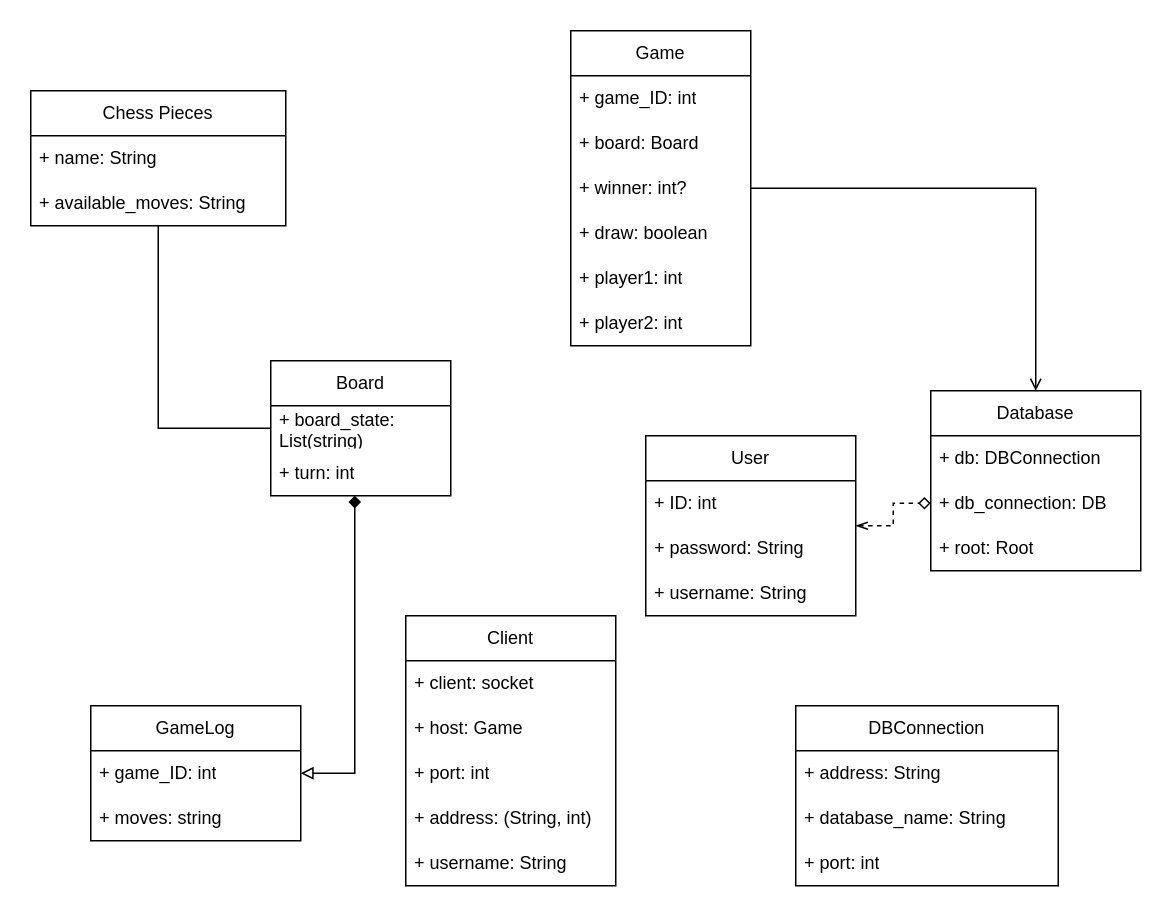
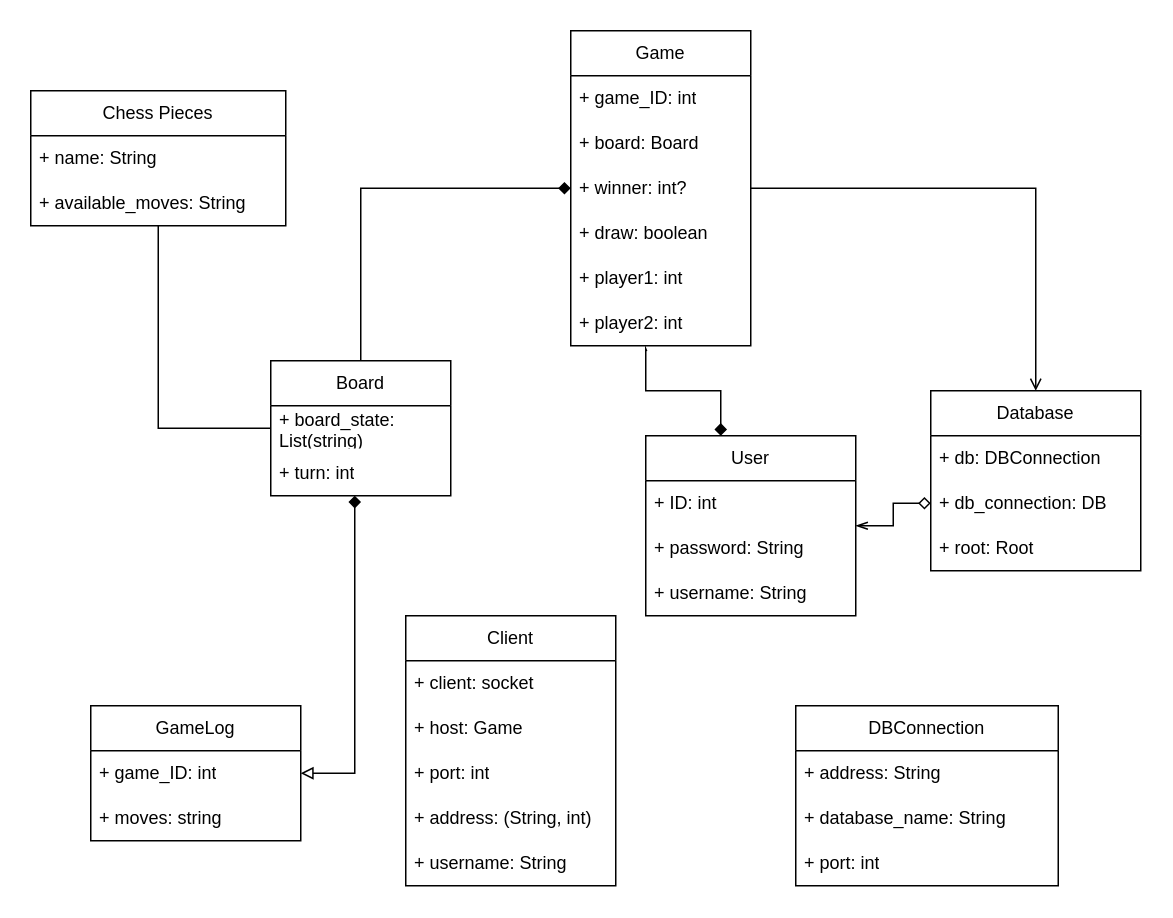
edge "Board" -> "+ winner: int?": added
edge "+ player2: int" -> "User": added
edge "+ db_connection: DB" -- "User": style dashed -> solid
